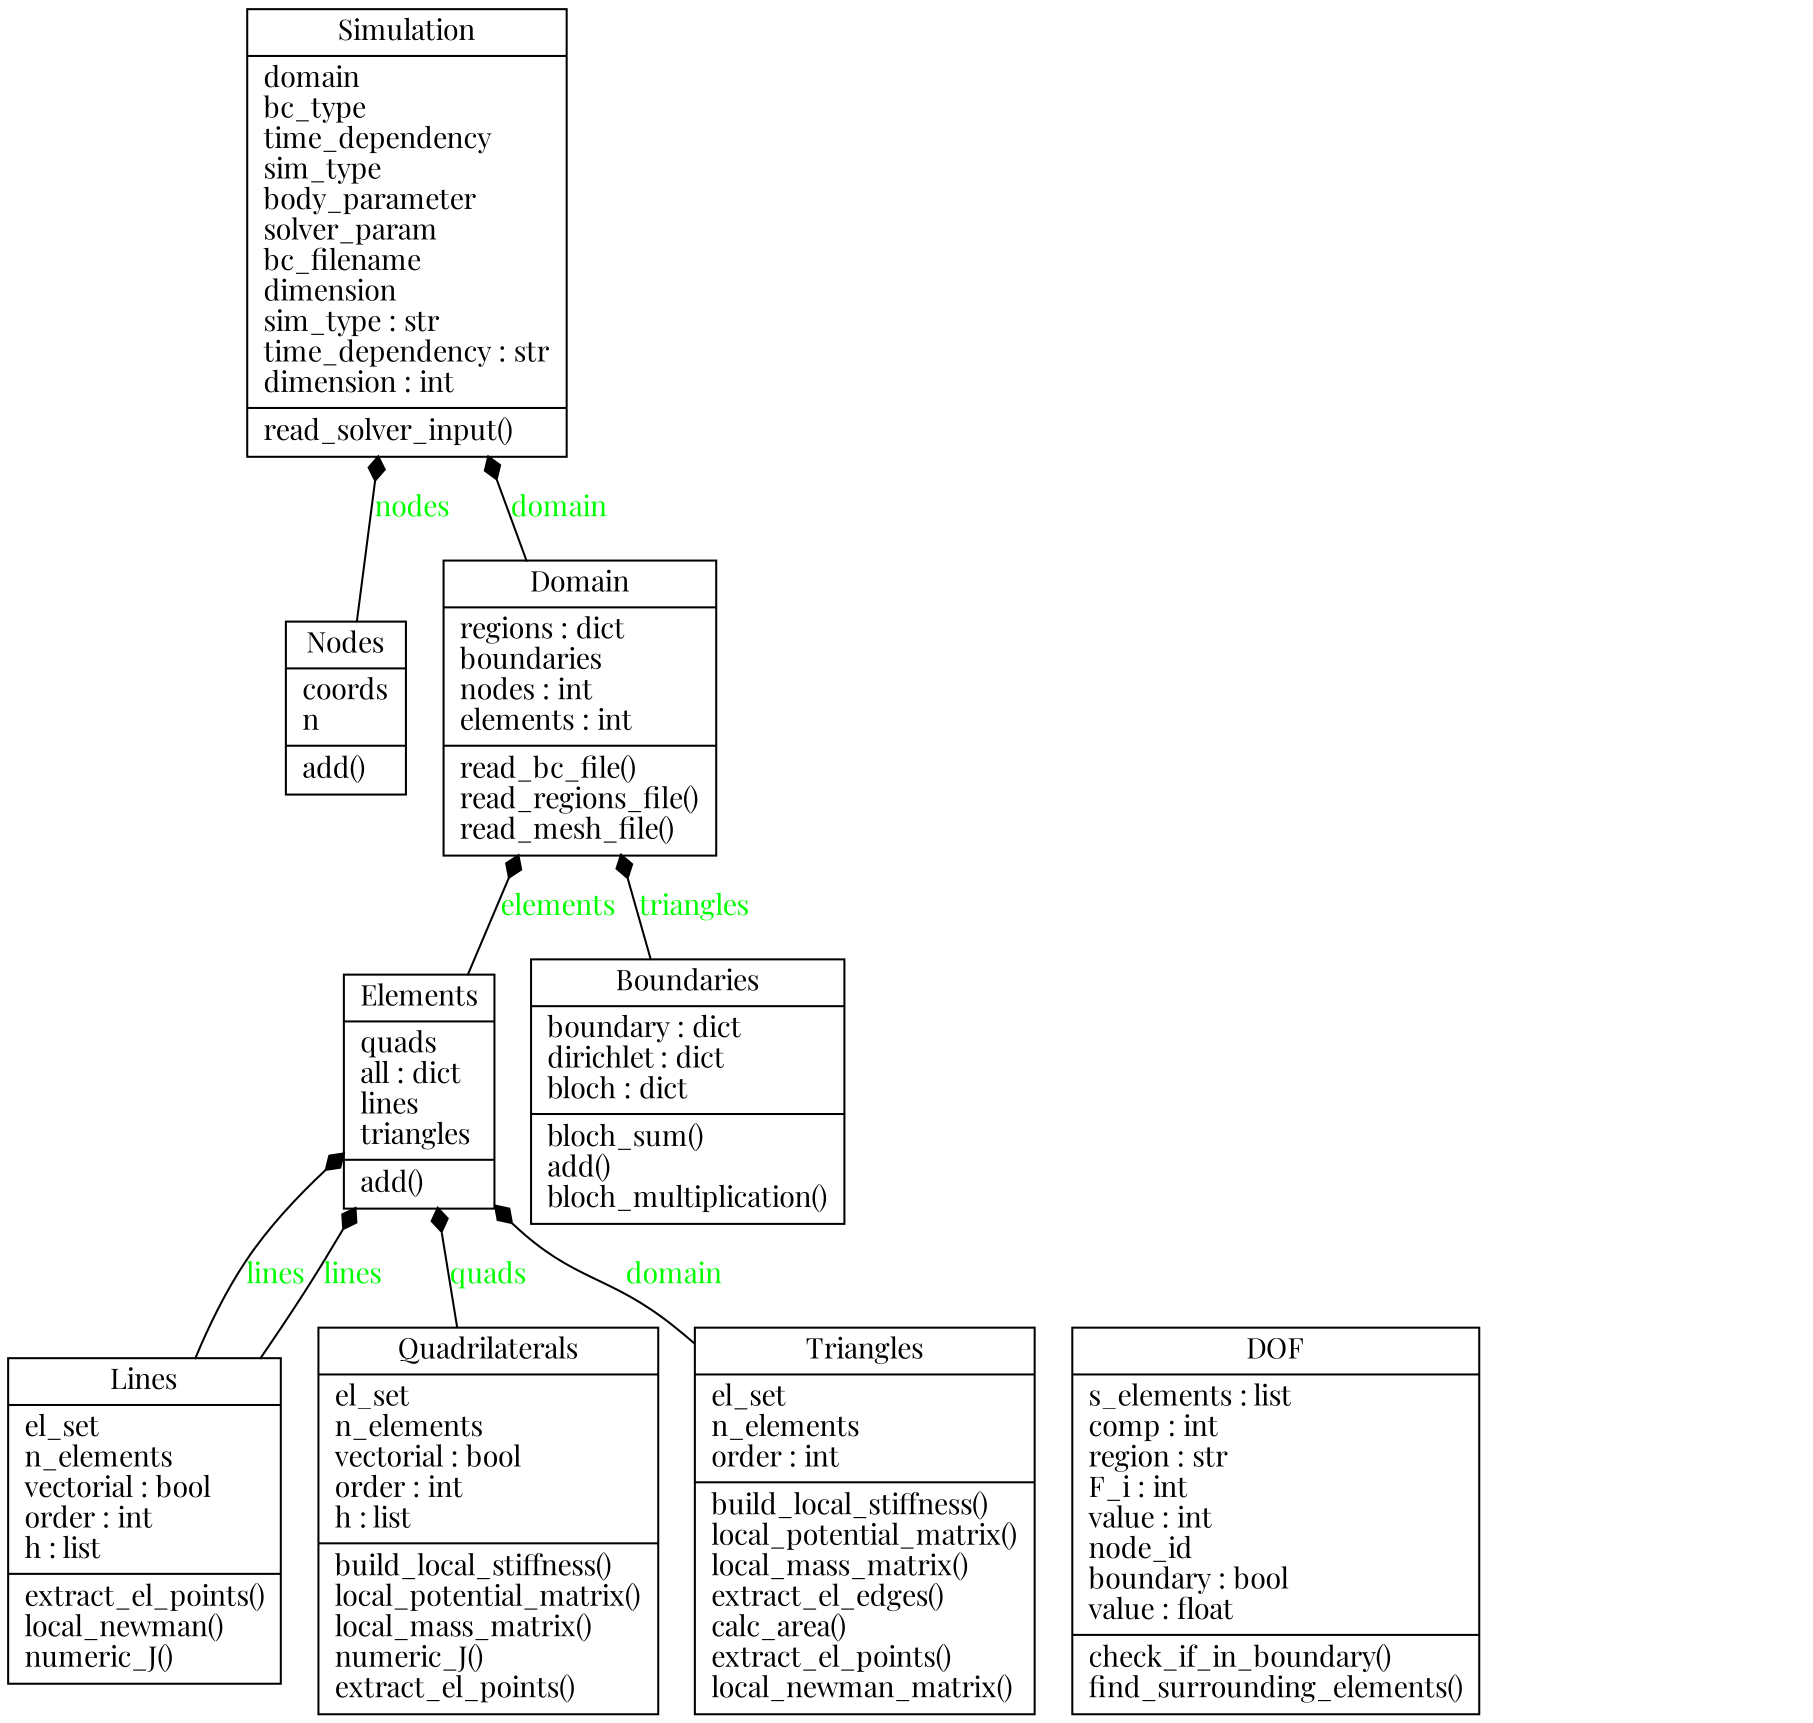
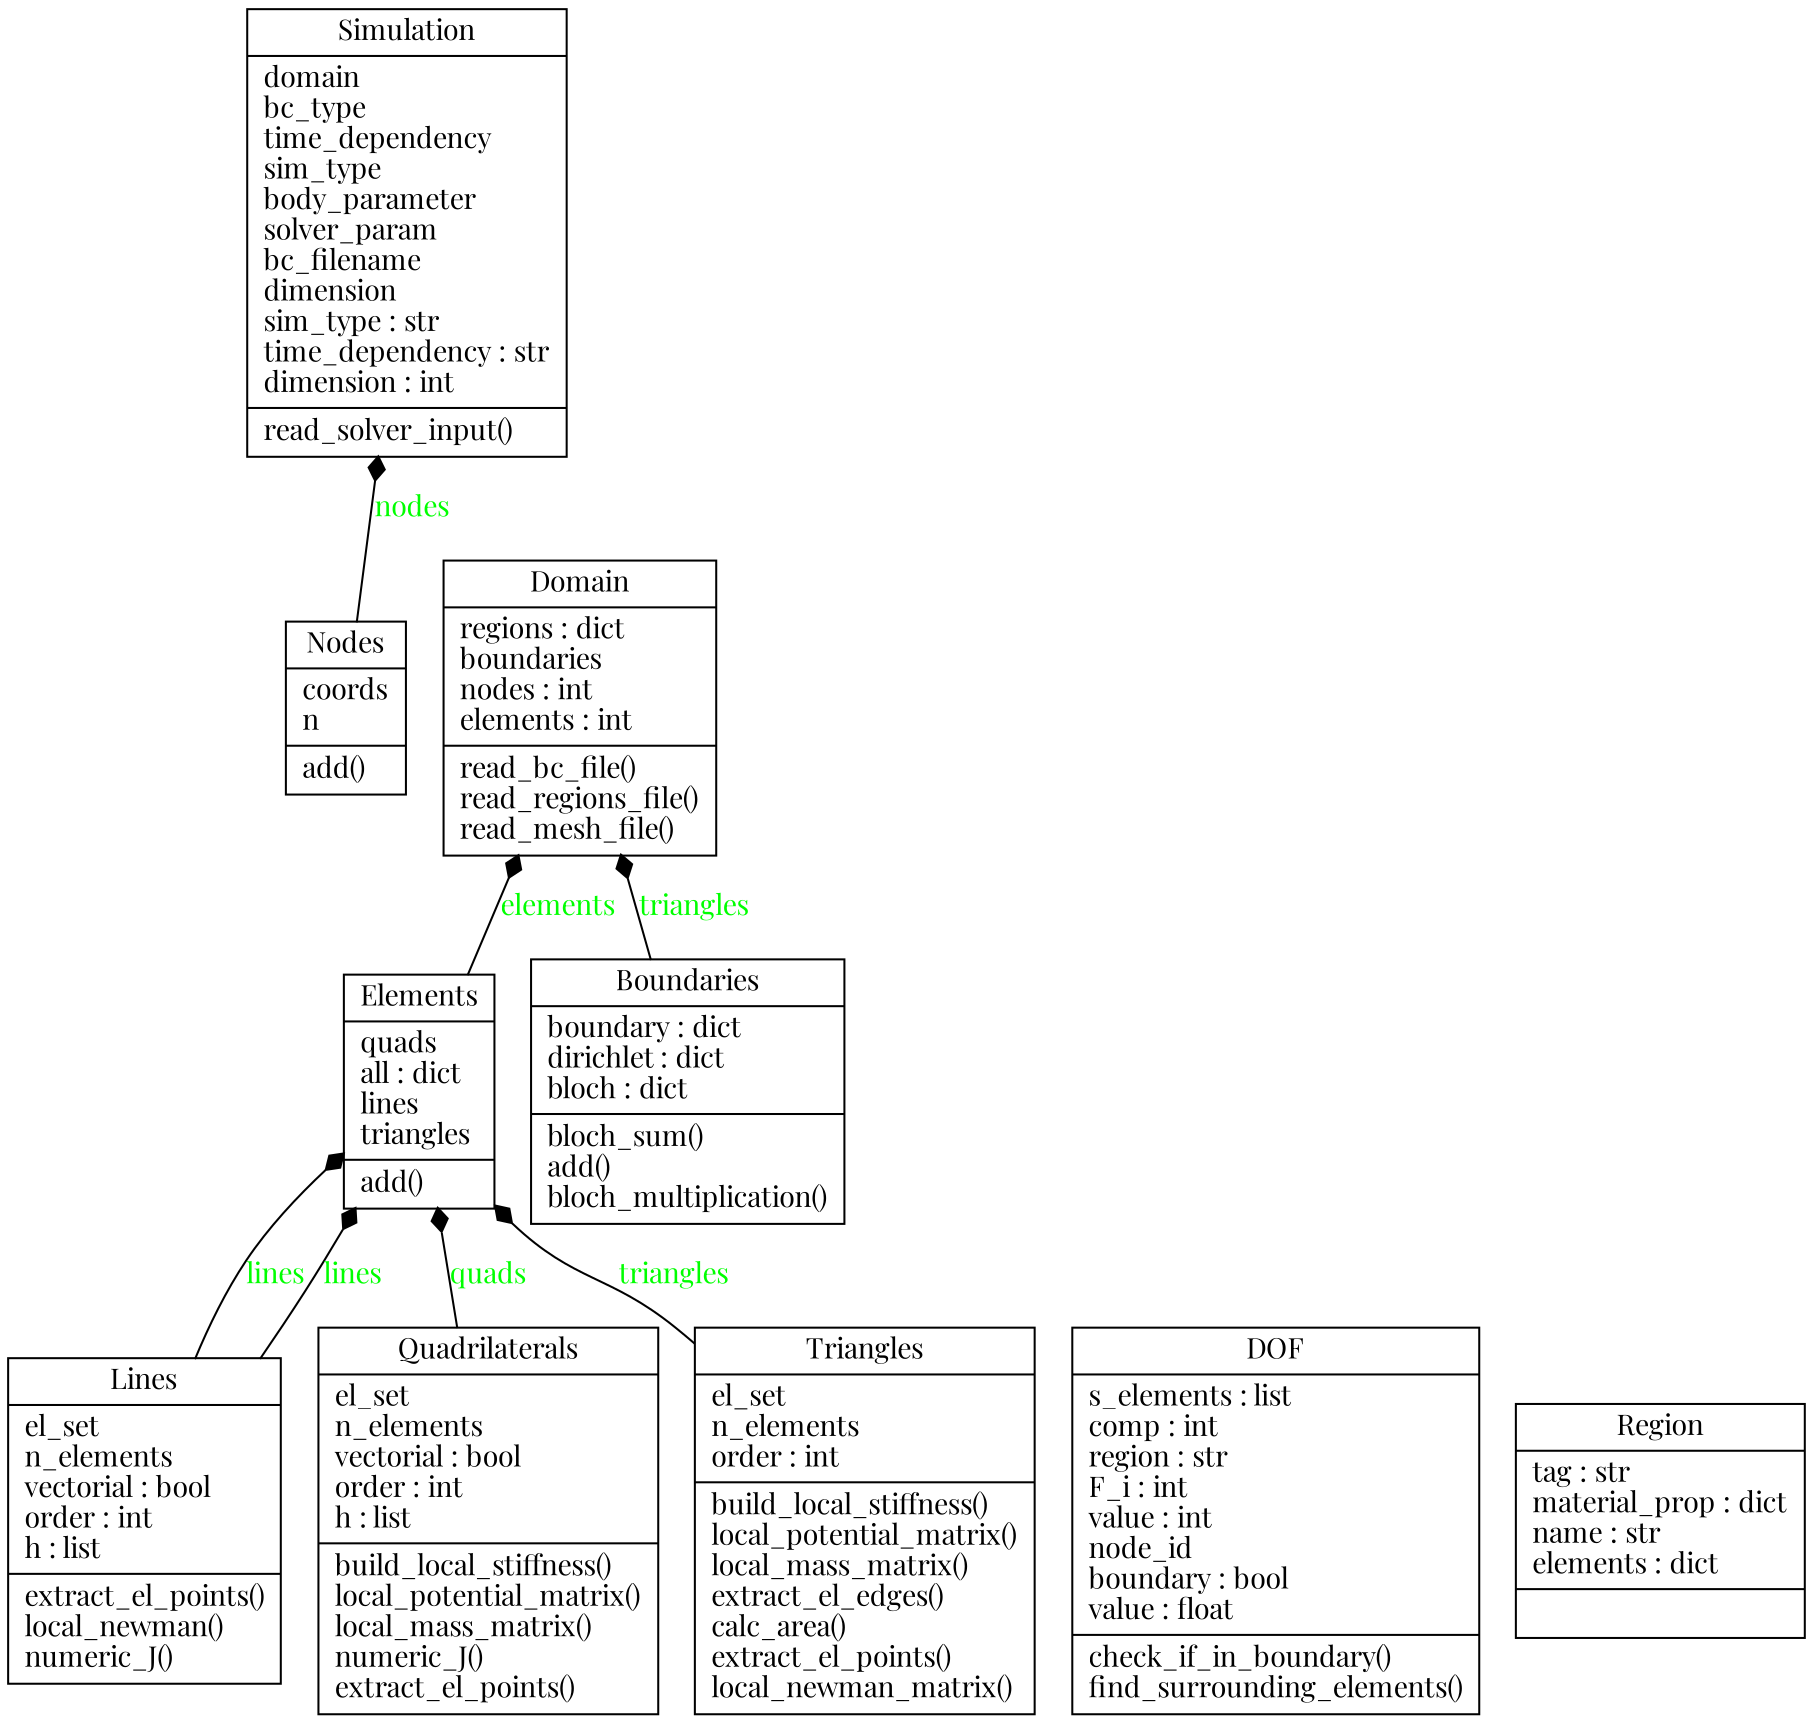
edge "Domain" -> "Simulation": removed, label "domain"
edge "Triangles" -> "Elements": label "domain" -> "triangles"
node "Region": added
